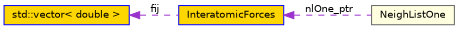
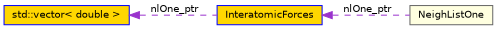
edge "InteratomicForces" -> "std::vector< double >": label " fij" -> " nlOne_ptr"
